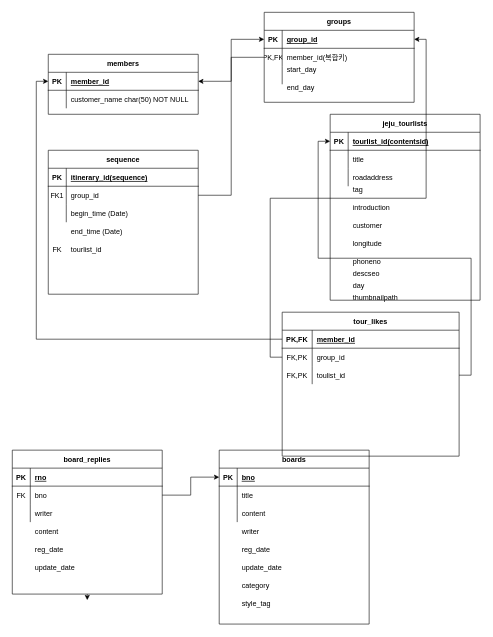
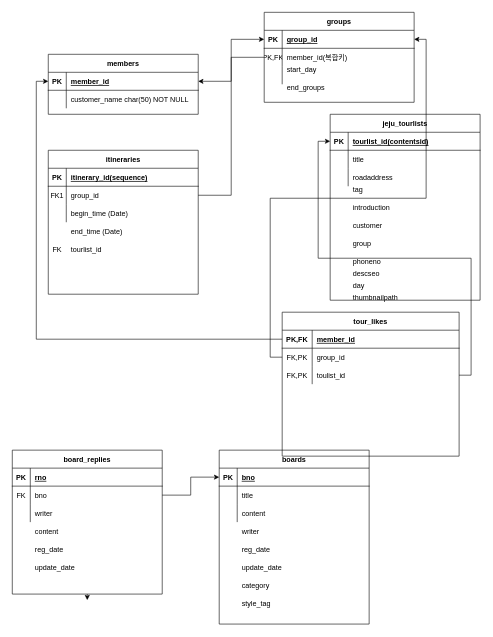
node "end_day": label "end_day" -> "end_groups"
node "sequence": label "sequence" -> "itineraries"
node "longitude": label "longitude" -> "group"
